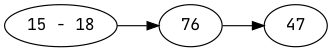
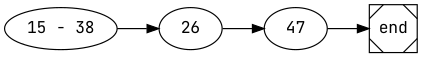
node "15 - 18": label "15 - 18" -> "15 - 38"
node "76": label "76" -> "26"
node "end": added
